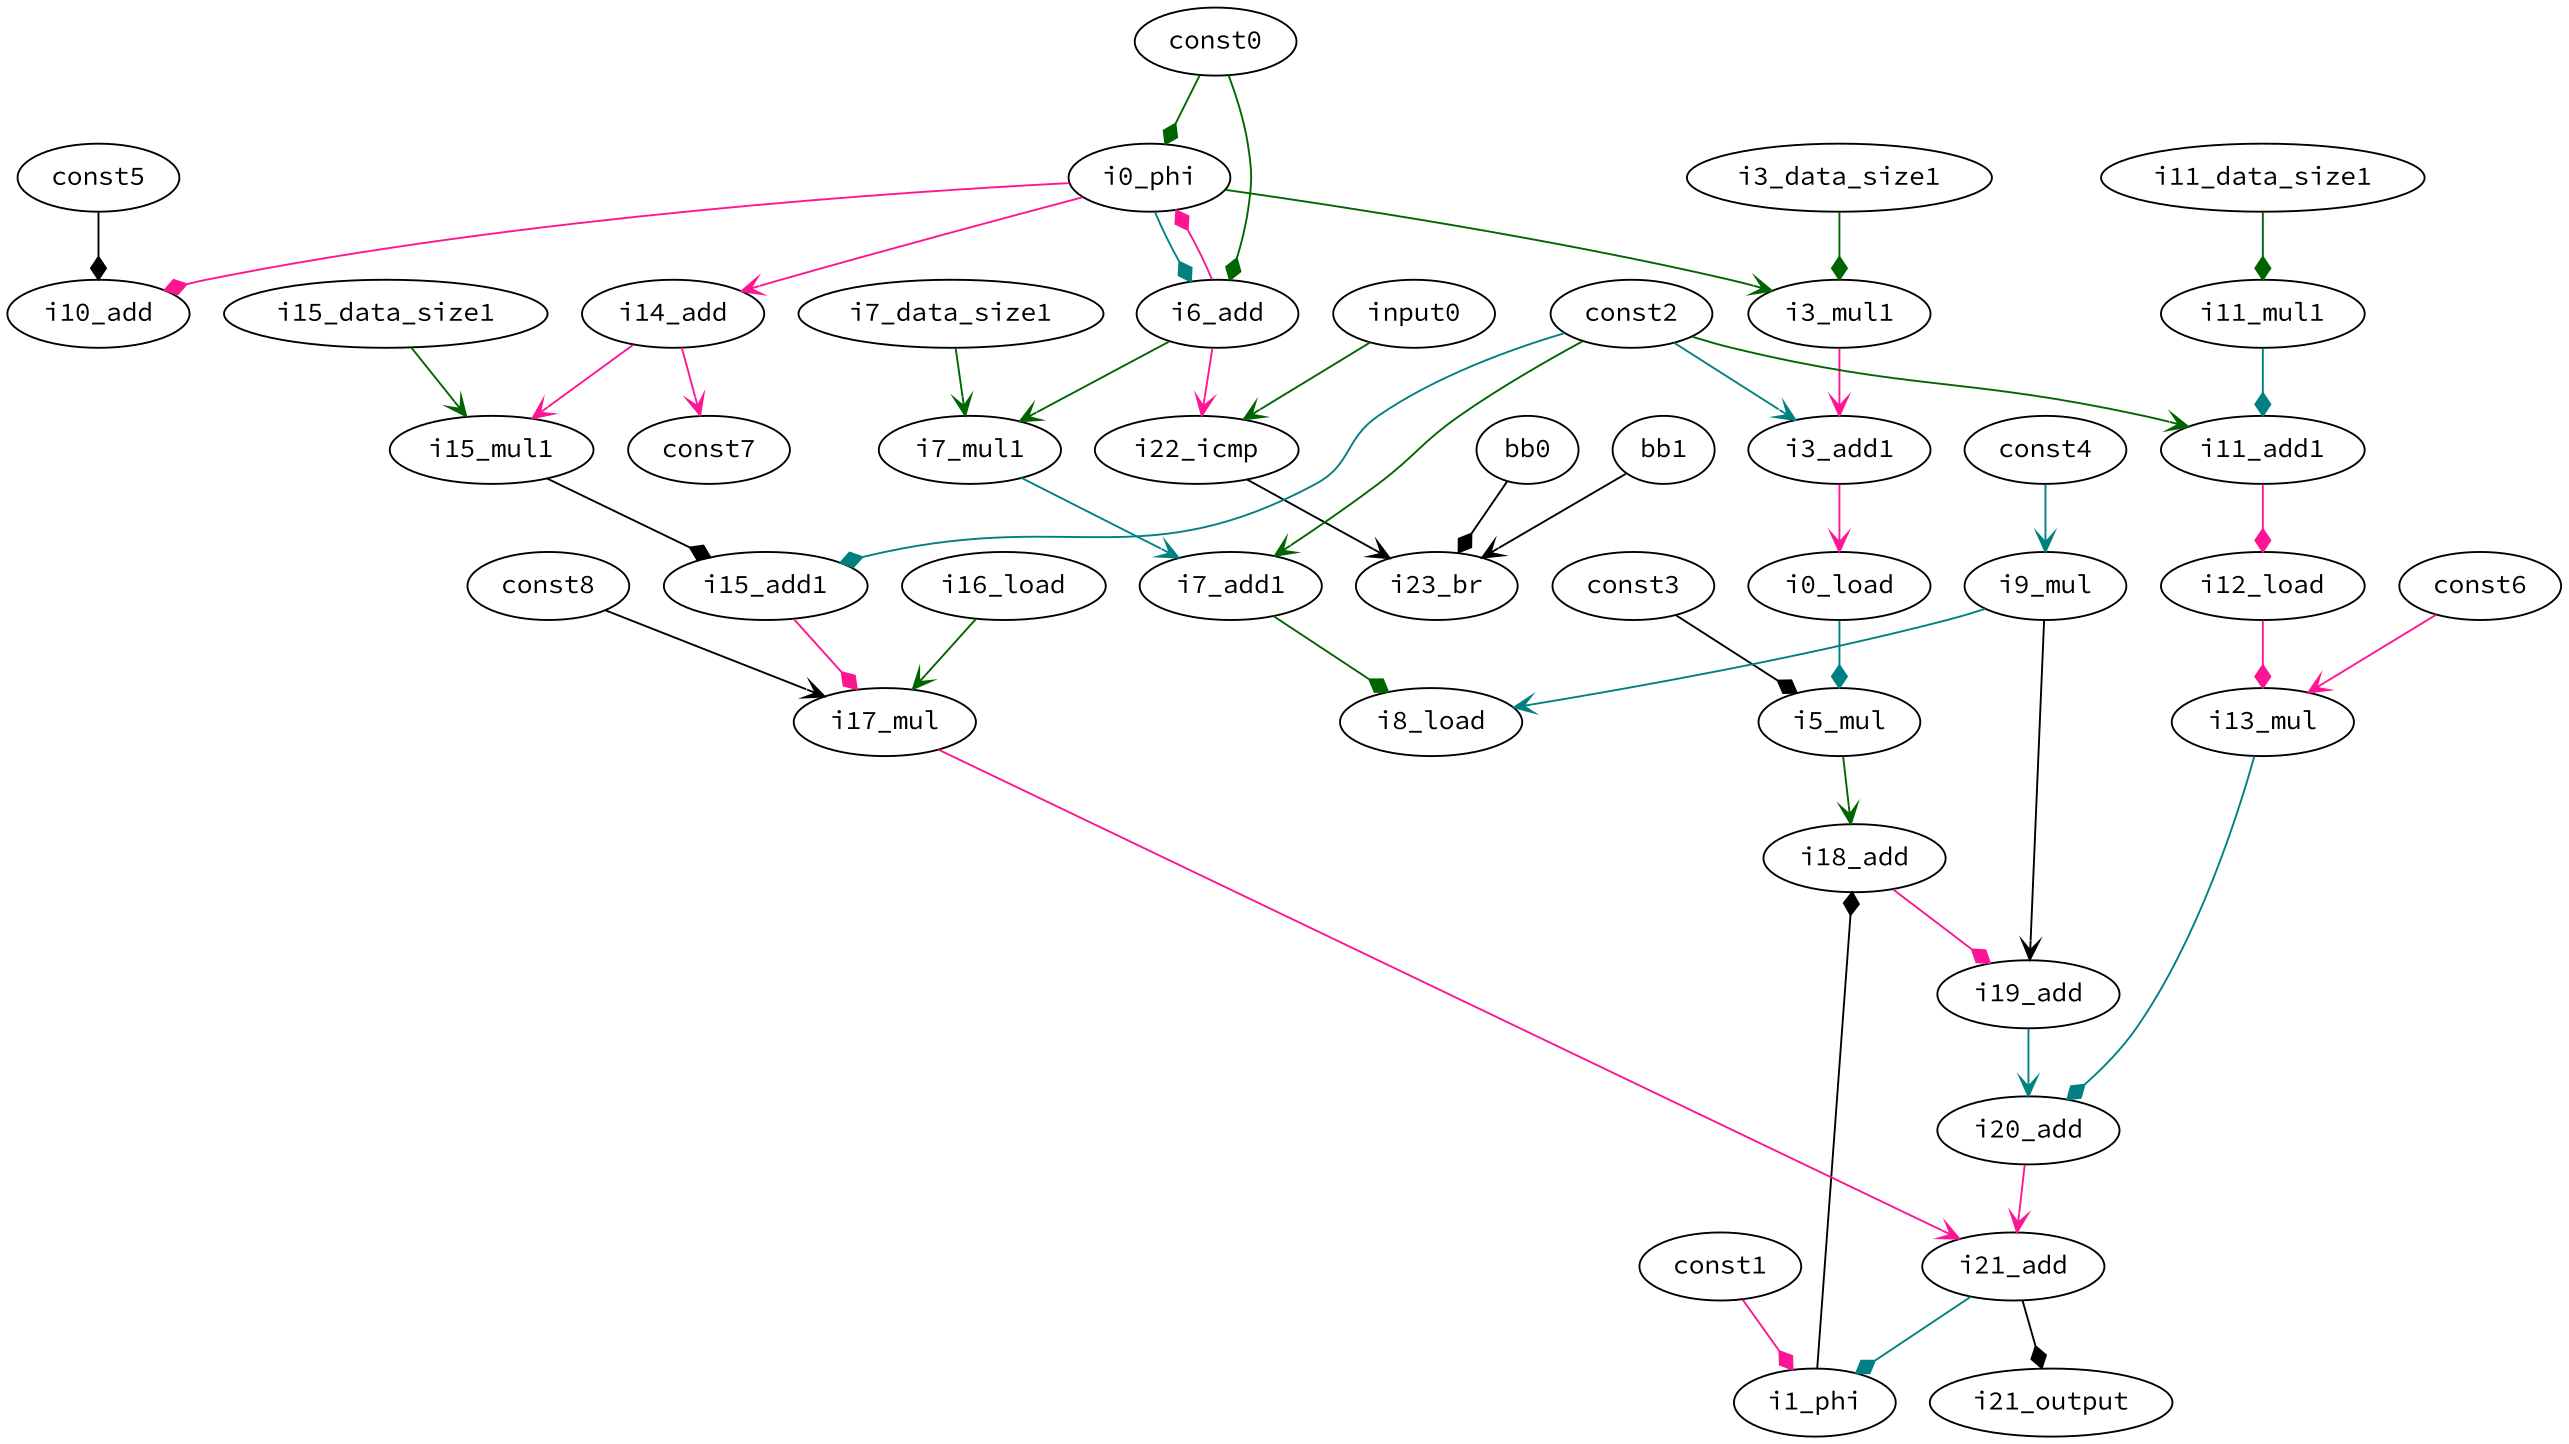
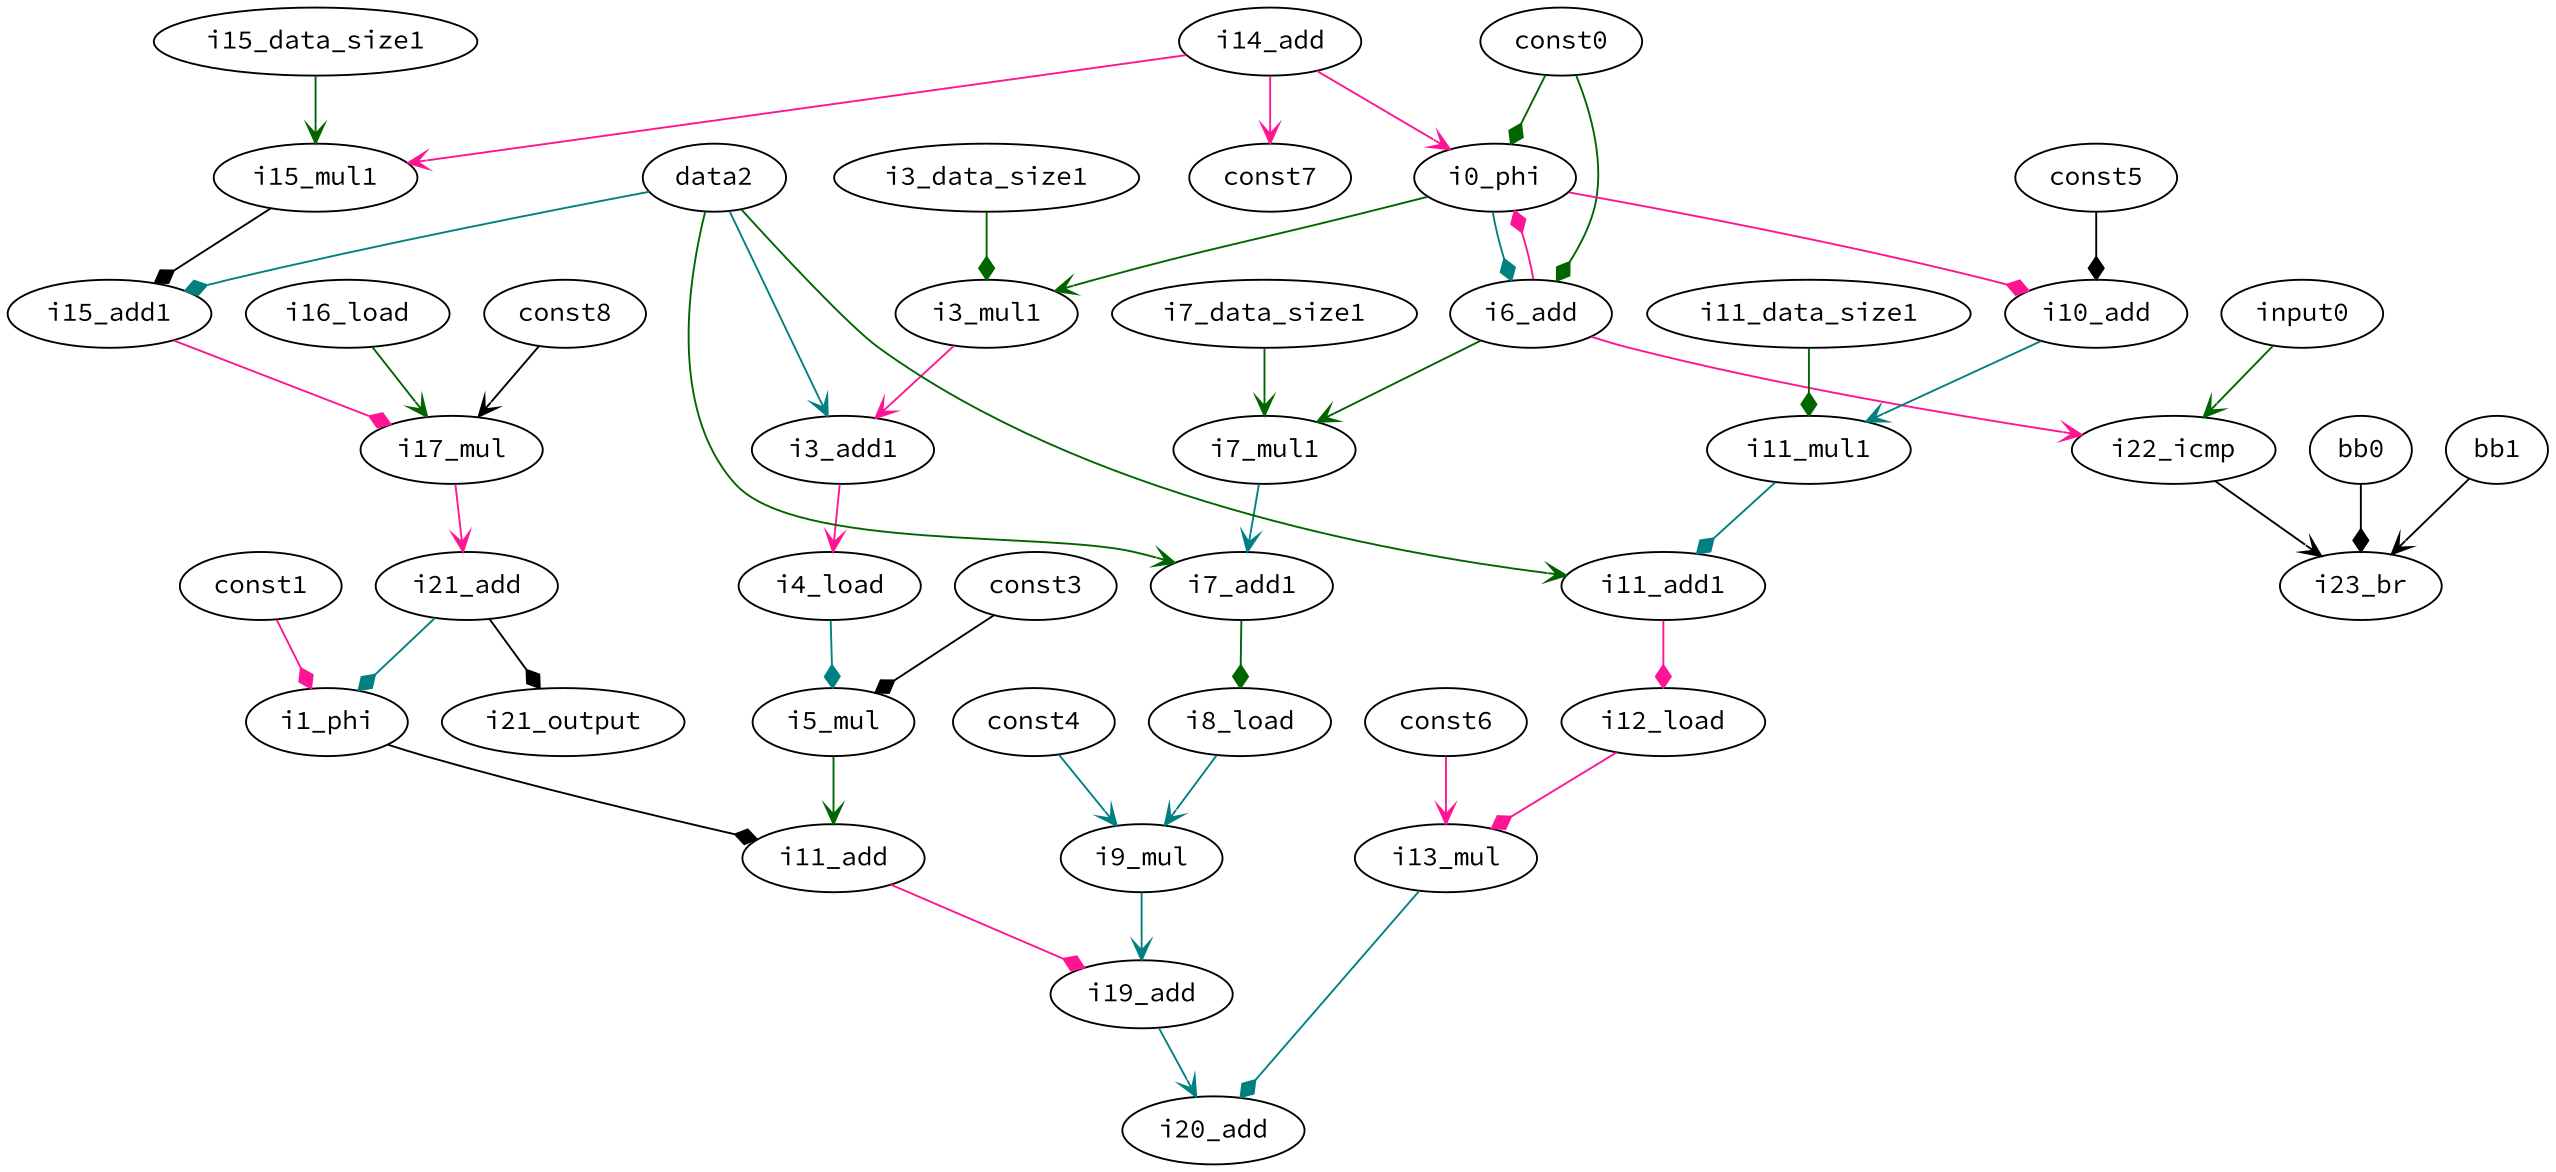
edge "i0_phi" -> "i14_add": reversed
node "const2": label "const2" -> "data2"
edge "i10_add" -> "i11_mul1": added
node "i0_load": label "i0_load" -> "i4_load"
edge "i9_mul" -> "i8_load": reversed
edge "i9_mul" -> "i19_add": color black -> teal
node "i18_add": label "i18_add" -> "i11_add"
edge "i20_add" -> "i21_add": removed
